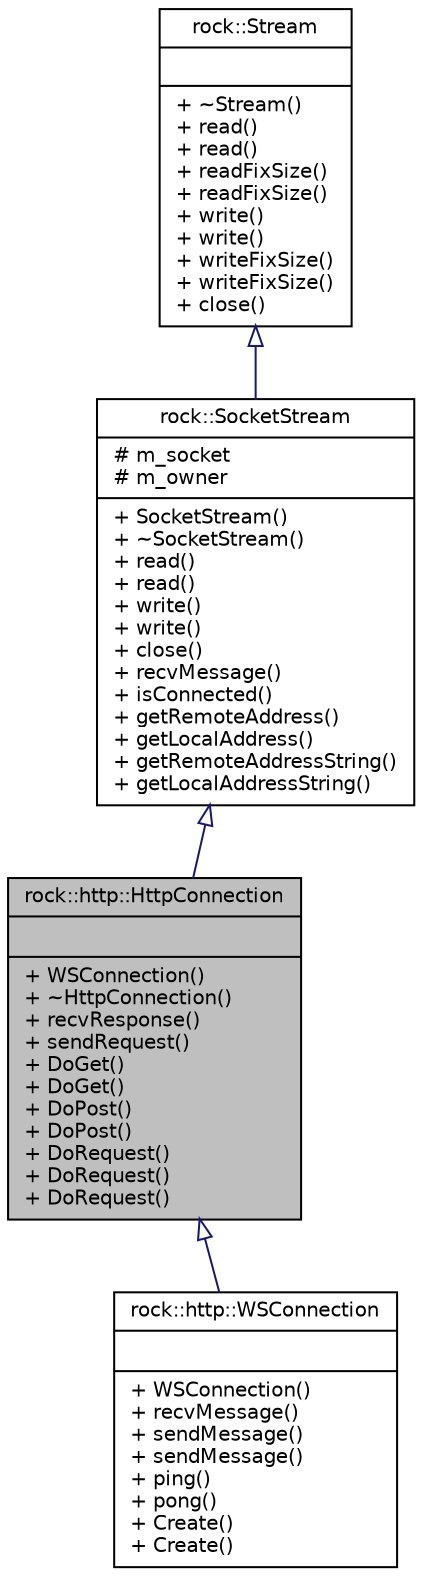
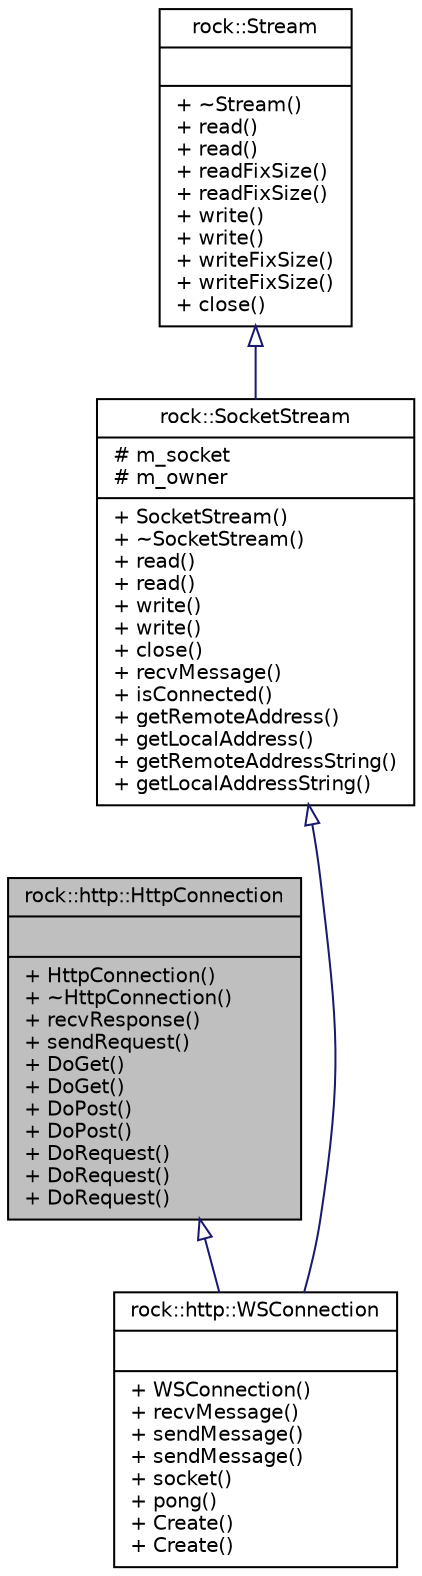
edge "rock::http::HttpConnection" -> "rock::SocketStream": now "rock::http::WSConnection" -> "rock::SocketStream"
node "rock::http::HttpConnection": text "+ WSConnection()" -> "+ HttpConnection()"
node "rock::http::WSConnection": text "+ ping()" -> "+ socket()"
